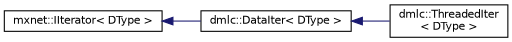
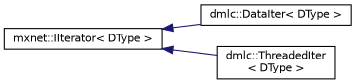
edge "dmlc::ThreadedIter < DType >" -> "dmlc::DataIter< DType >": now "dmlc::ThreadedIter < DType >" -> "mxnet::IIterator< DType >"
